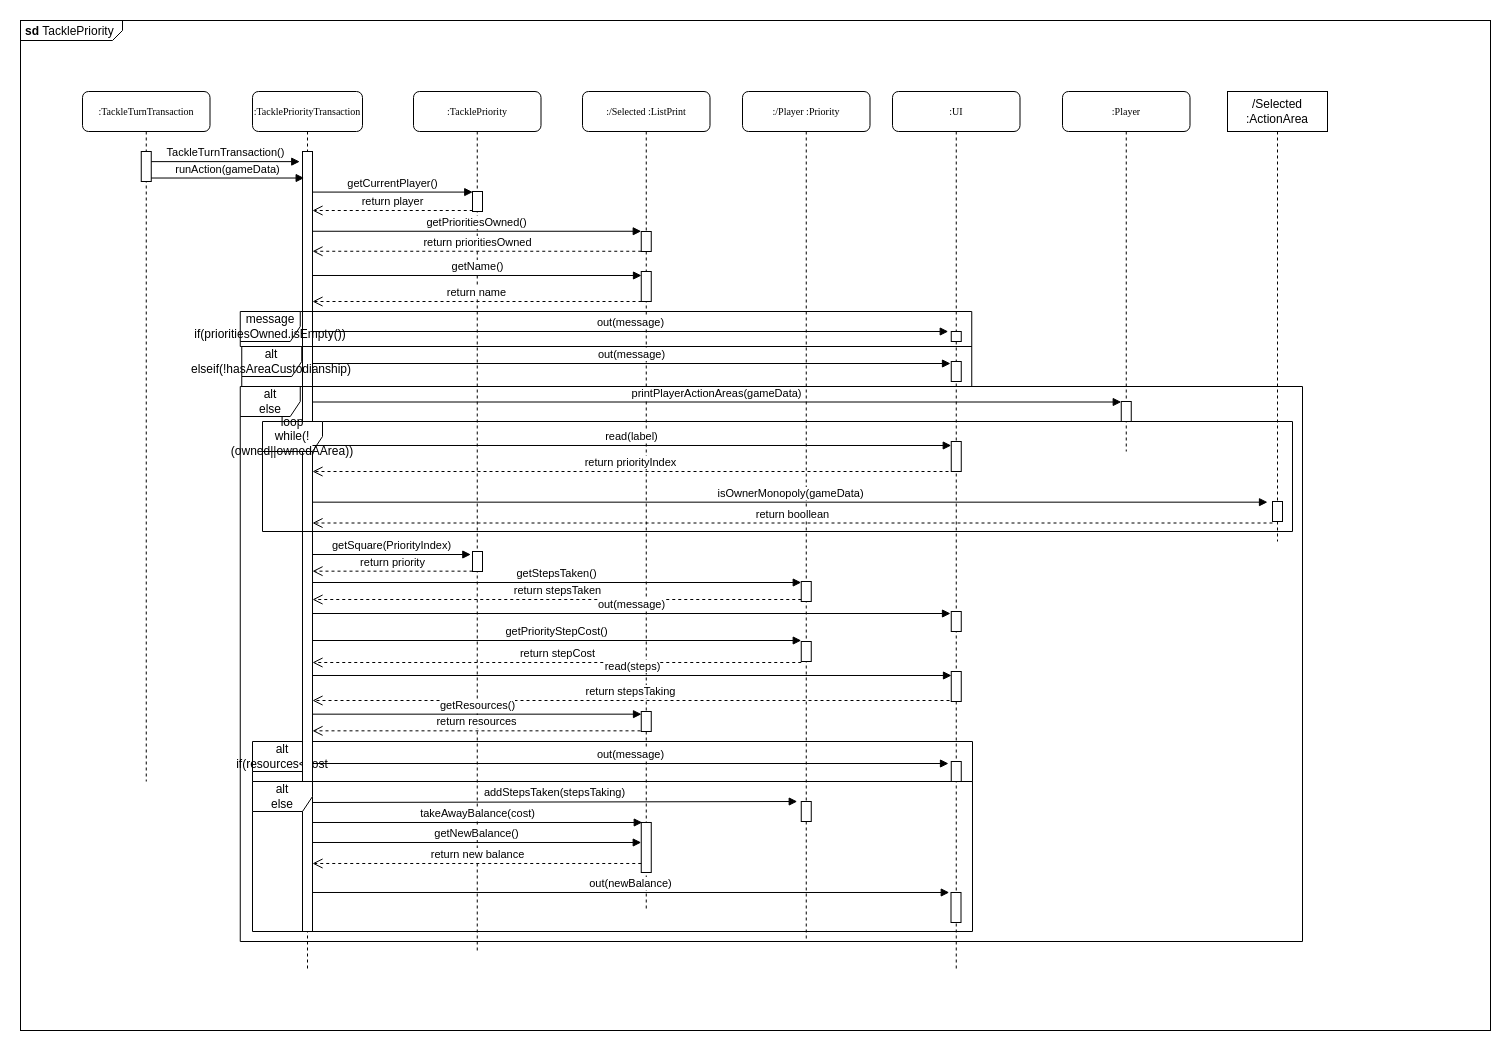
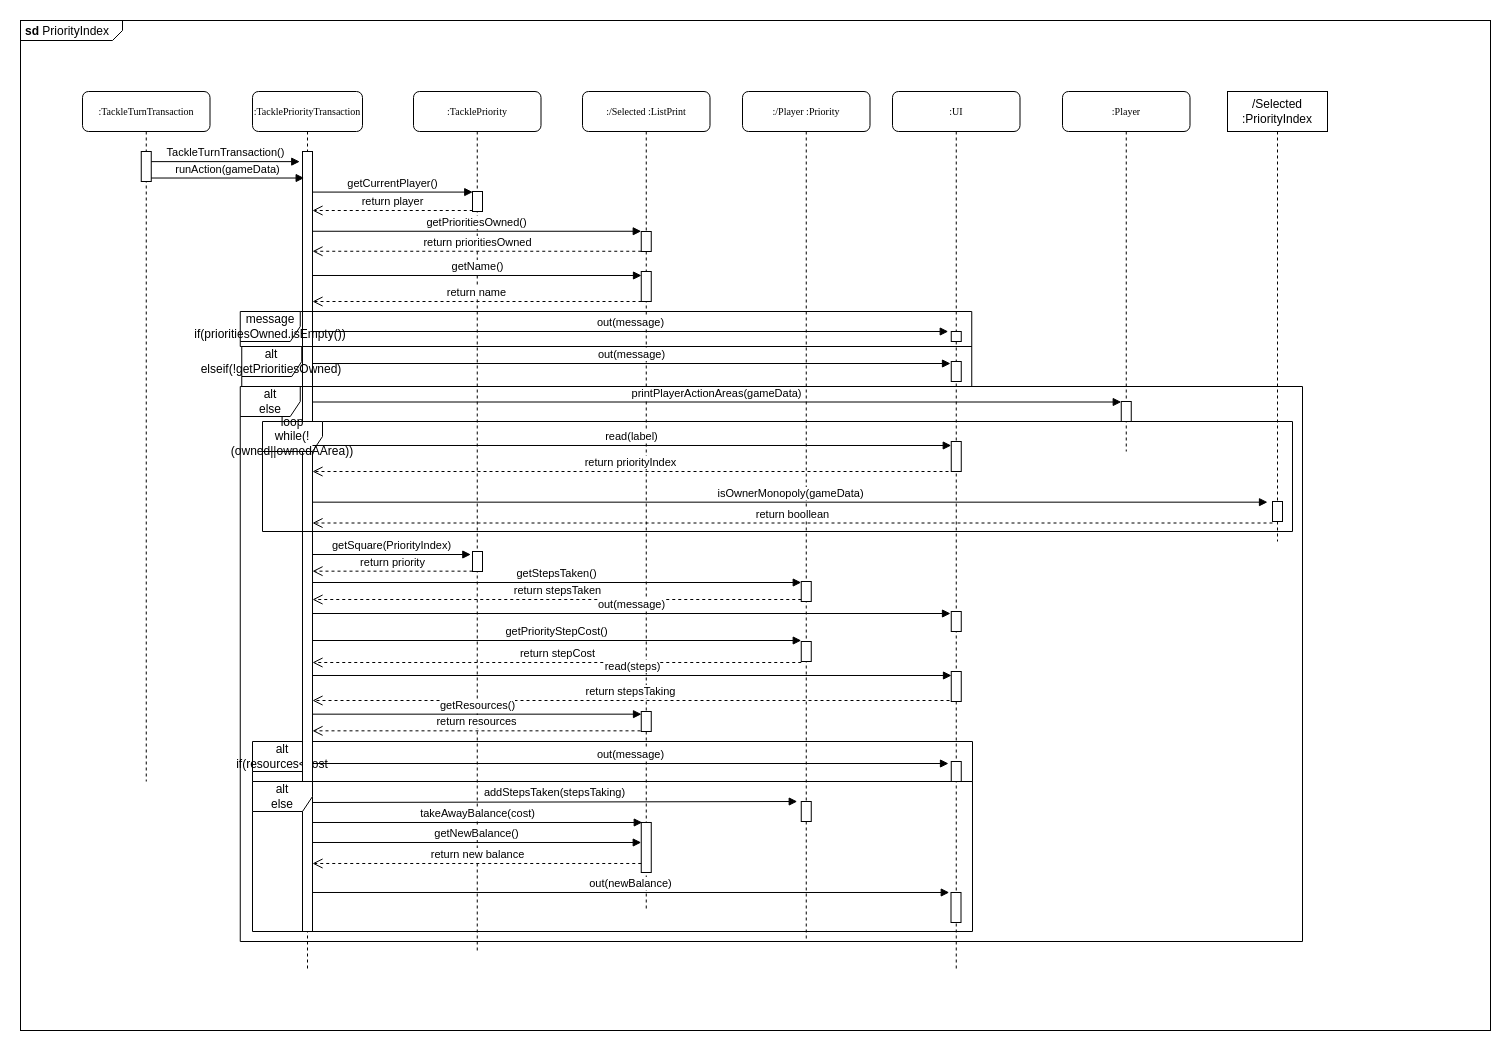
node "sd TacklePriority": label "sd TacklePriority" -> "sd PriorityIndex"
node "/Selected :ActionArea": label "/Selected :ActionArea" -> "/Selected :PriorityIndex"
node "alt elseif(!hasAreaCustodianship)": label "alt elseif(!hasAreaCustodianship)" -> "alt elseif(!getPrioritiesOwned)"
